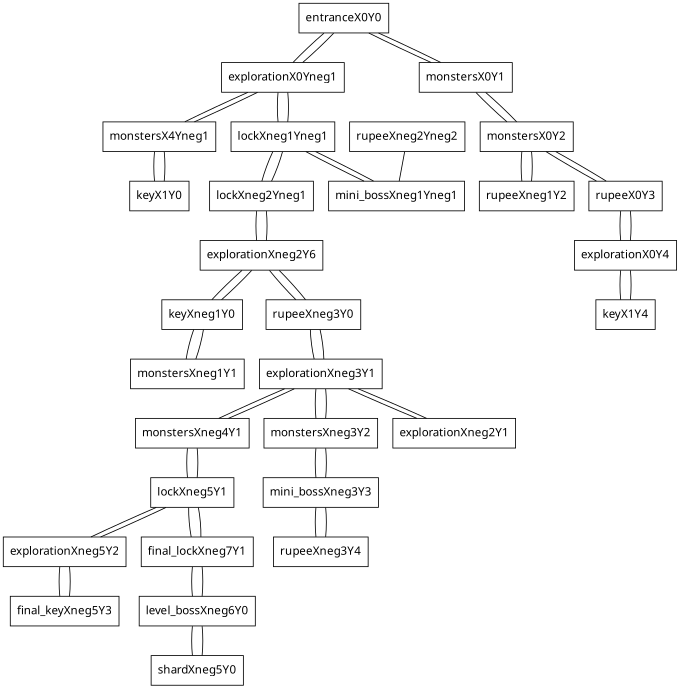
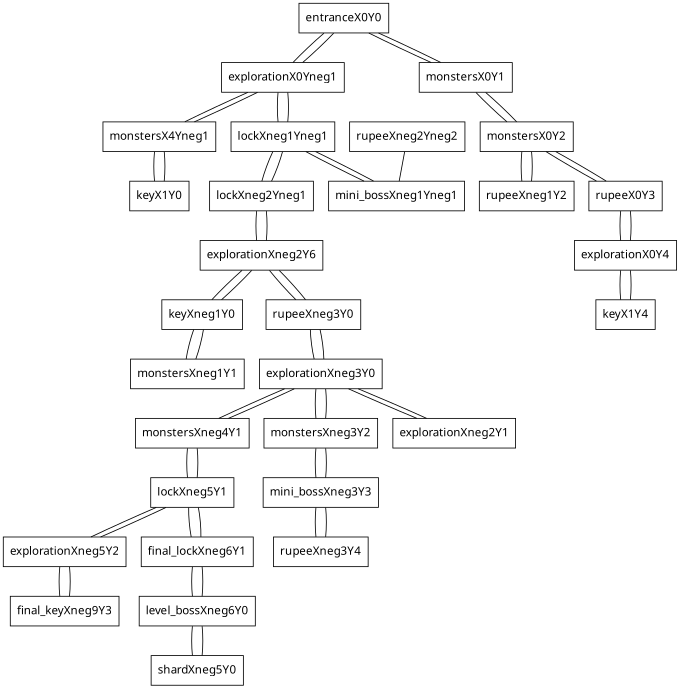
node "explorationXneg3Y1": label "explorationXneg3Y1" -> "explorationXneg3Y0"
node "final_lockXneg7Y1": label "final_lockXneg7Y1" -> "final_lockXneg6Y1"
node "final_keyXneg5Y3": label "final_keyXneg5Y3" -> "final_keyXneg9Y3"
